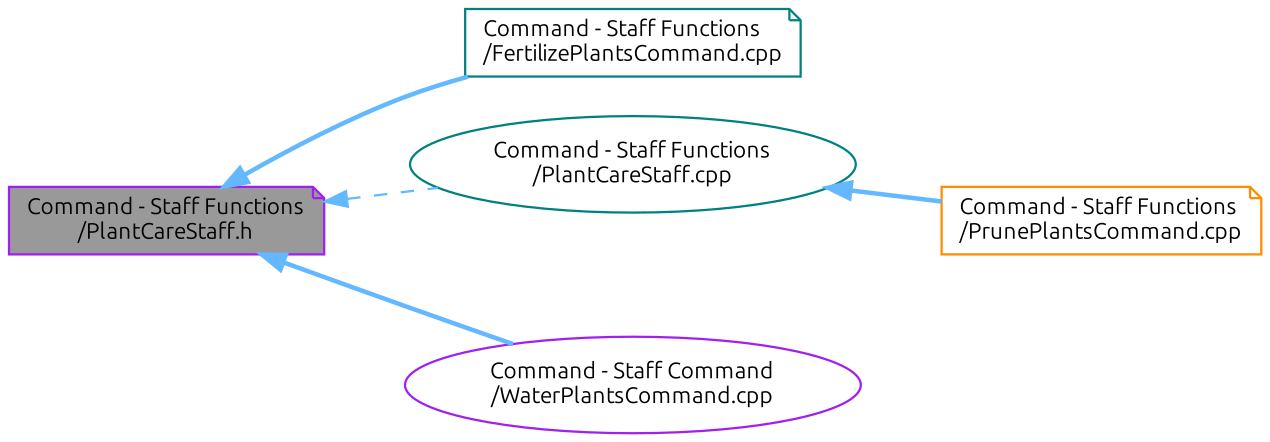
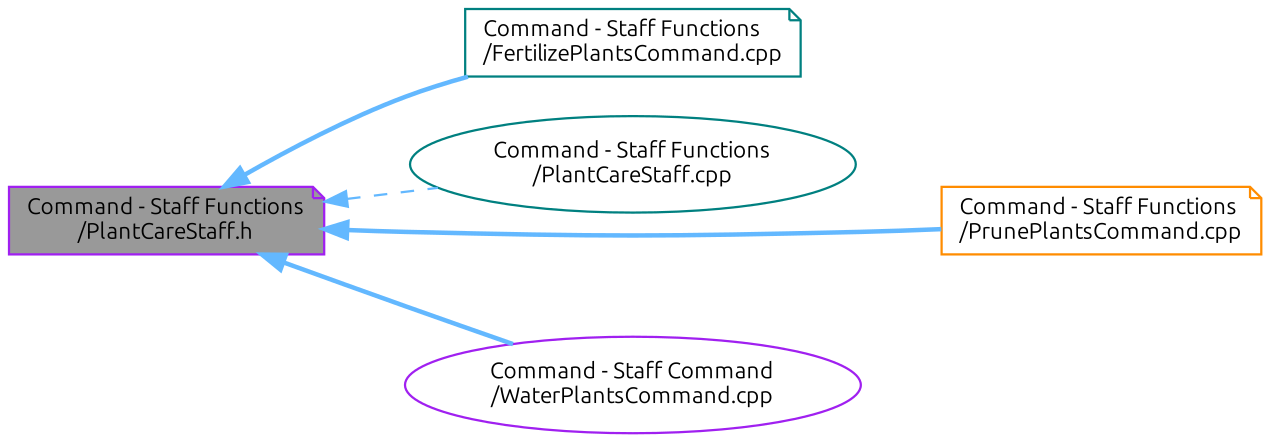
edge "Command - Staff Functions /PrunePlantsCommand.cpp" -> "Command - Staff Functions /PlantCareStaff.cpp": now "Command - Staff Functions /PrunePlantsCommand.cpp" -> "Command - Staff Functions /PlantCareStaff.h"
